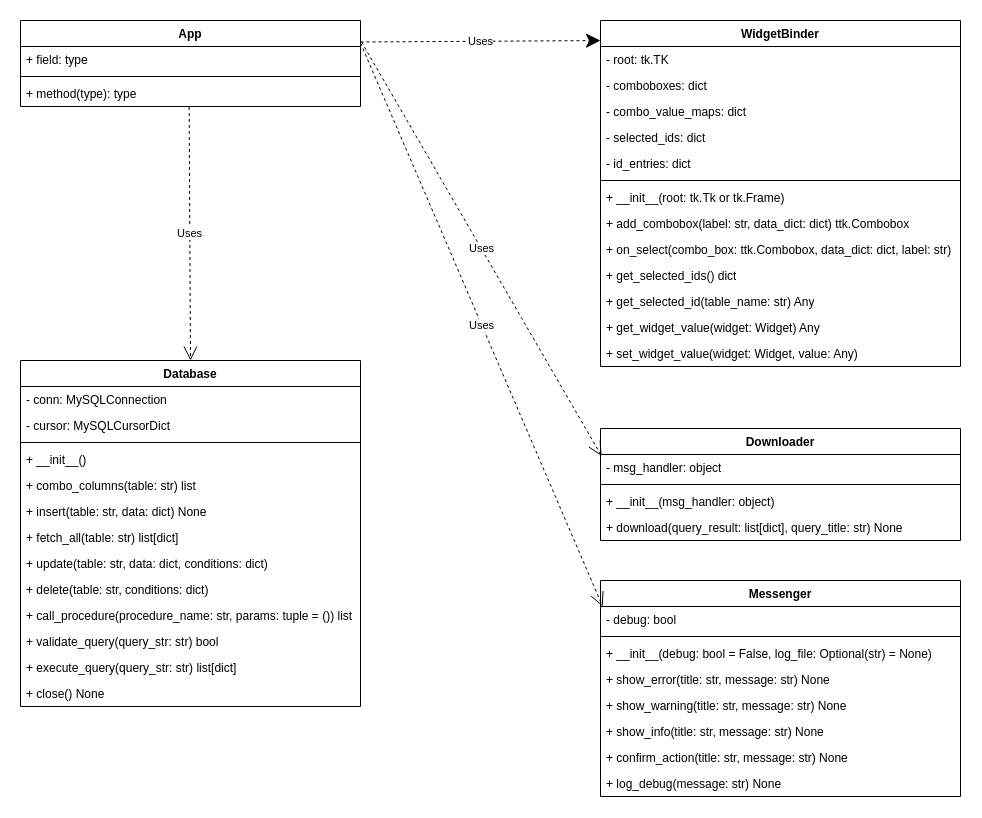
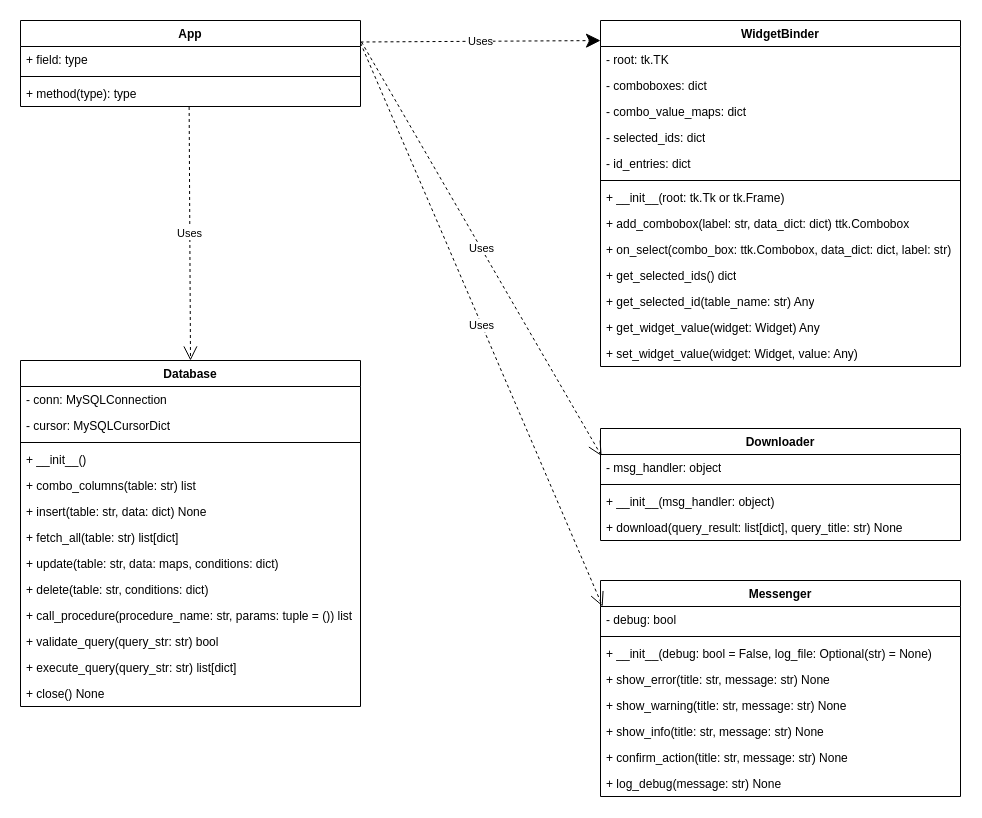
node "+ update(table: str, data: dict, conditions: dict)": label "+ update(table: str, data: dict, conditions: dict)" -> "+ update(table: str, data: maps, conditions: dict)"
